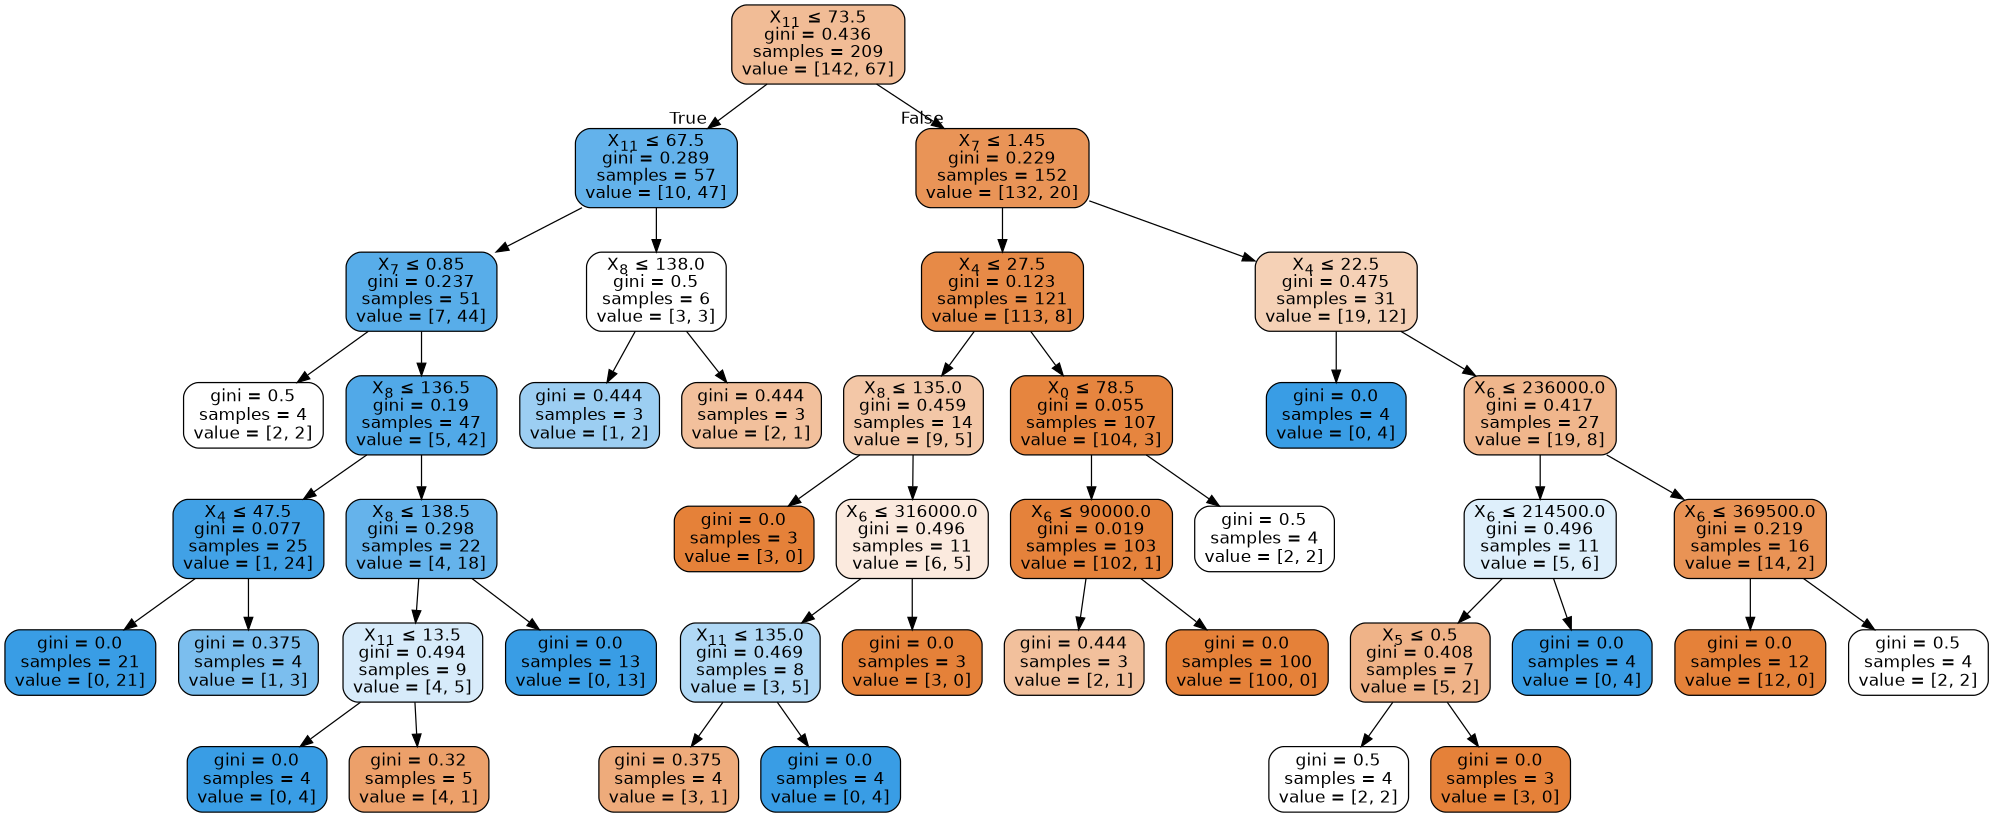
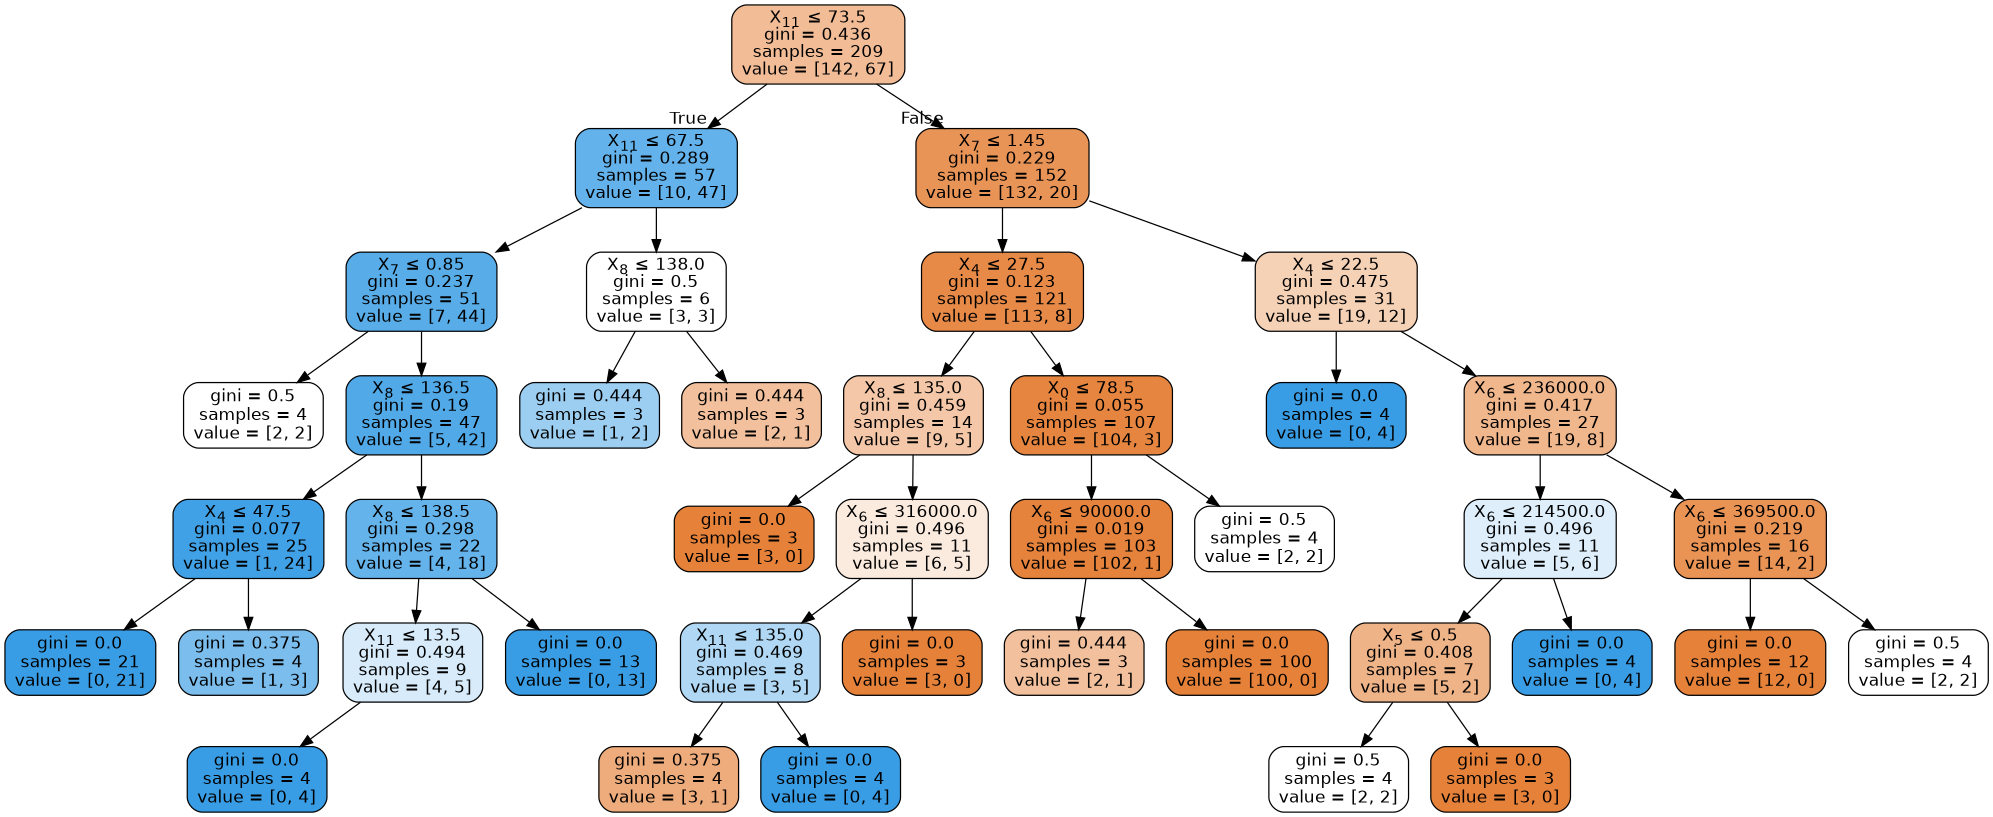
node "gini = 0.32": removed
